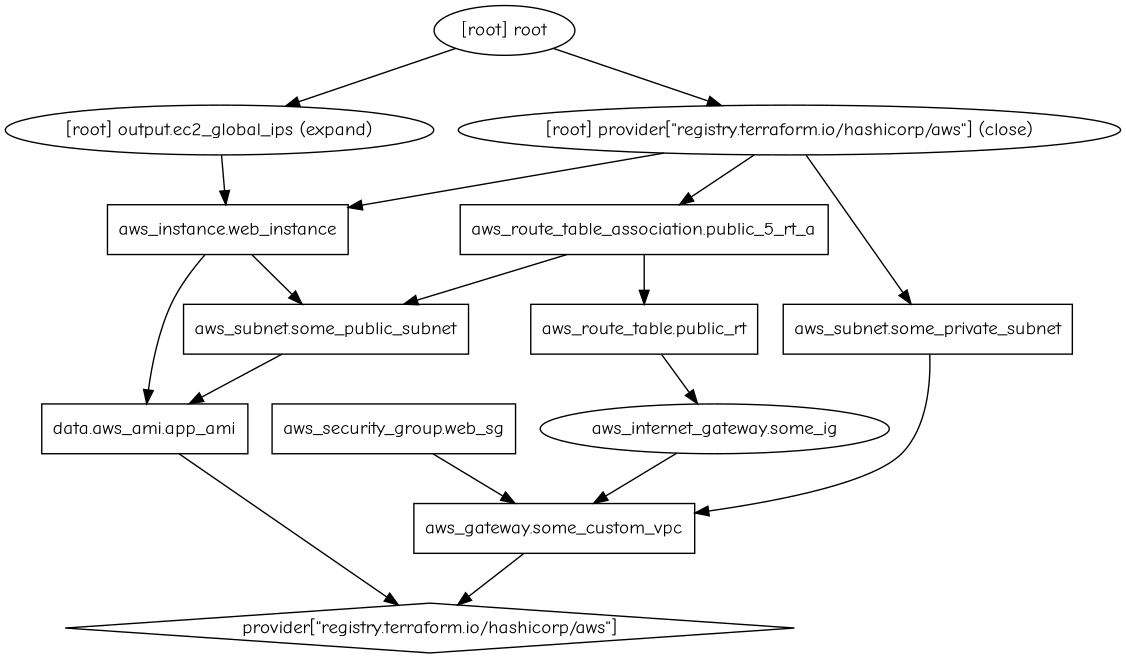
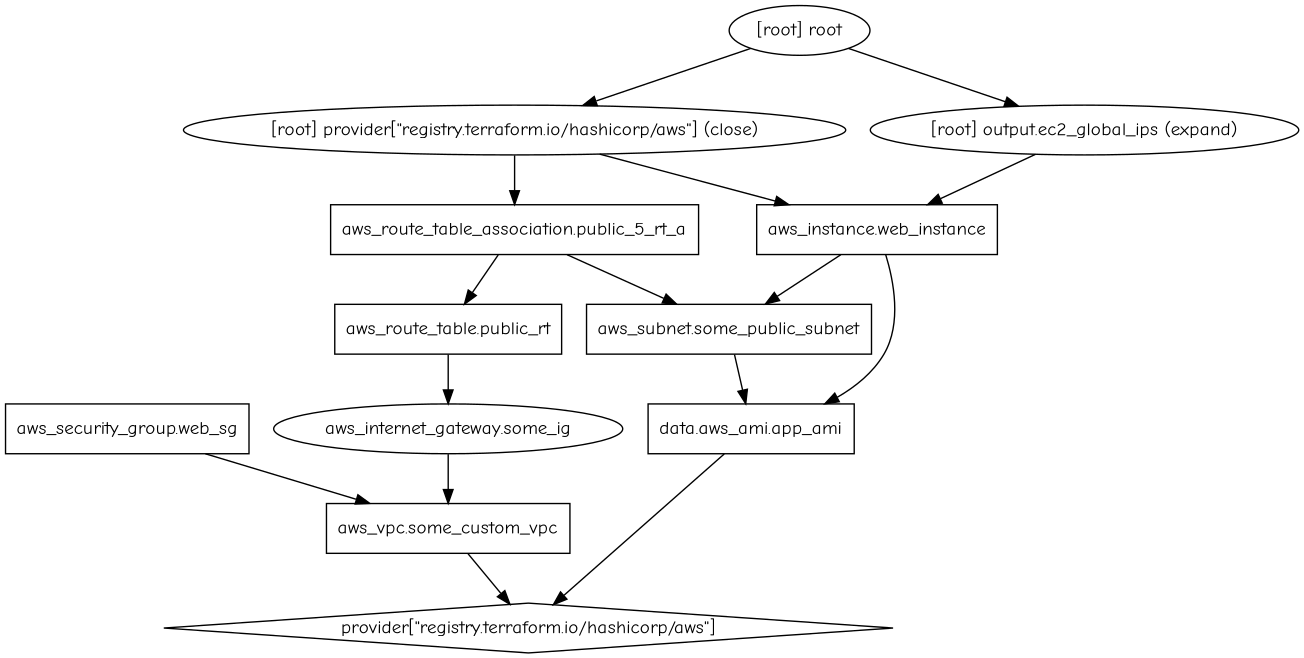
node "aws_subnet.some_private_subnet": removed
node "aws_gateway.some_custom_vpc": label "aws_gateway.some_custom_vpc" -> "aws_vpc.some_custom_vpc"
